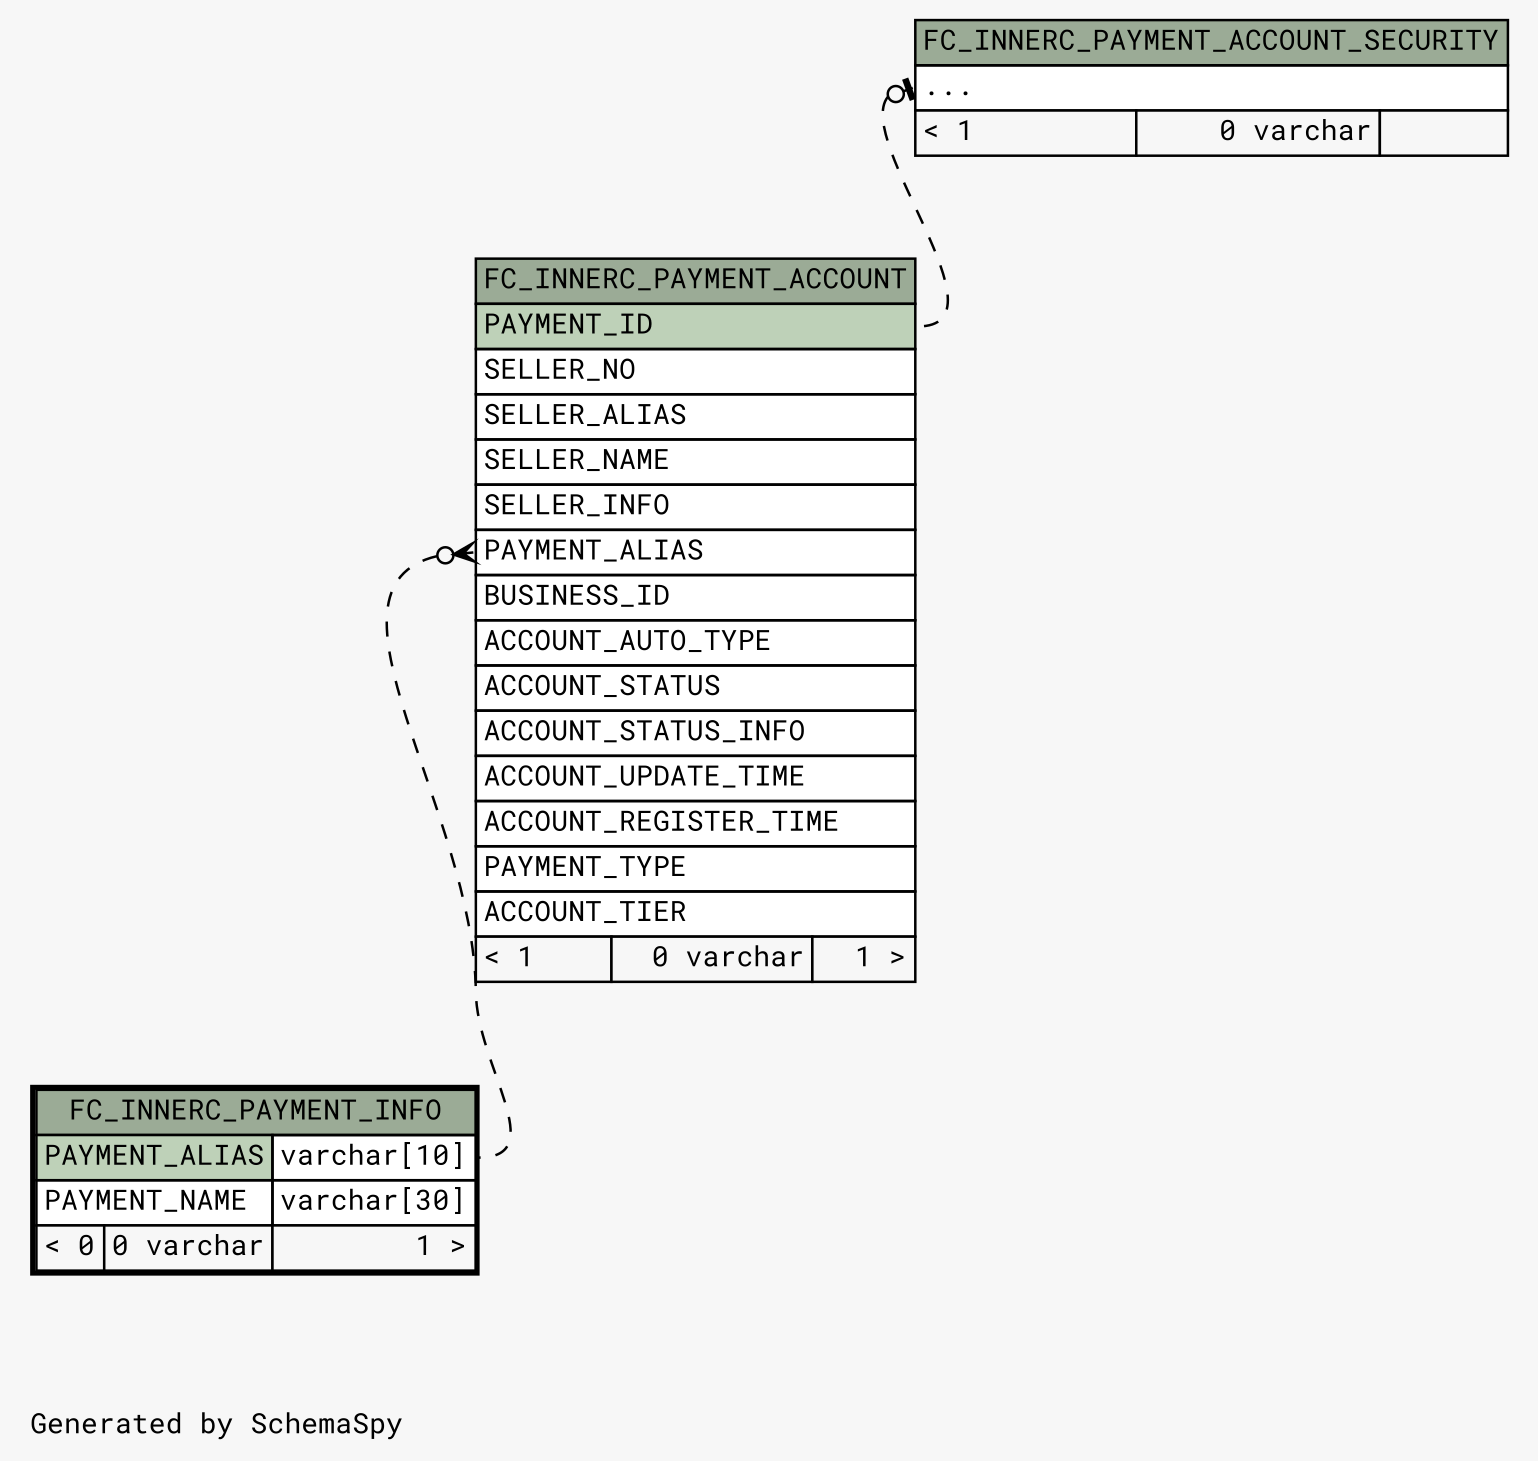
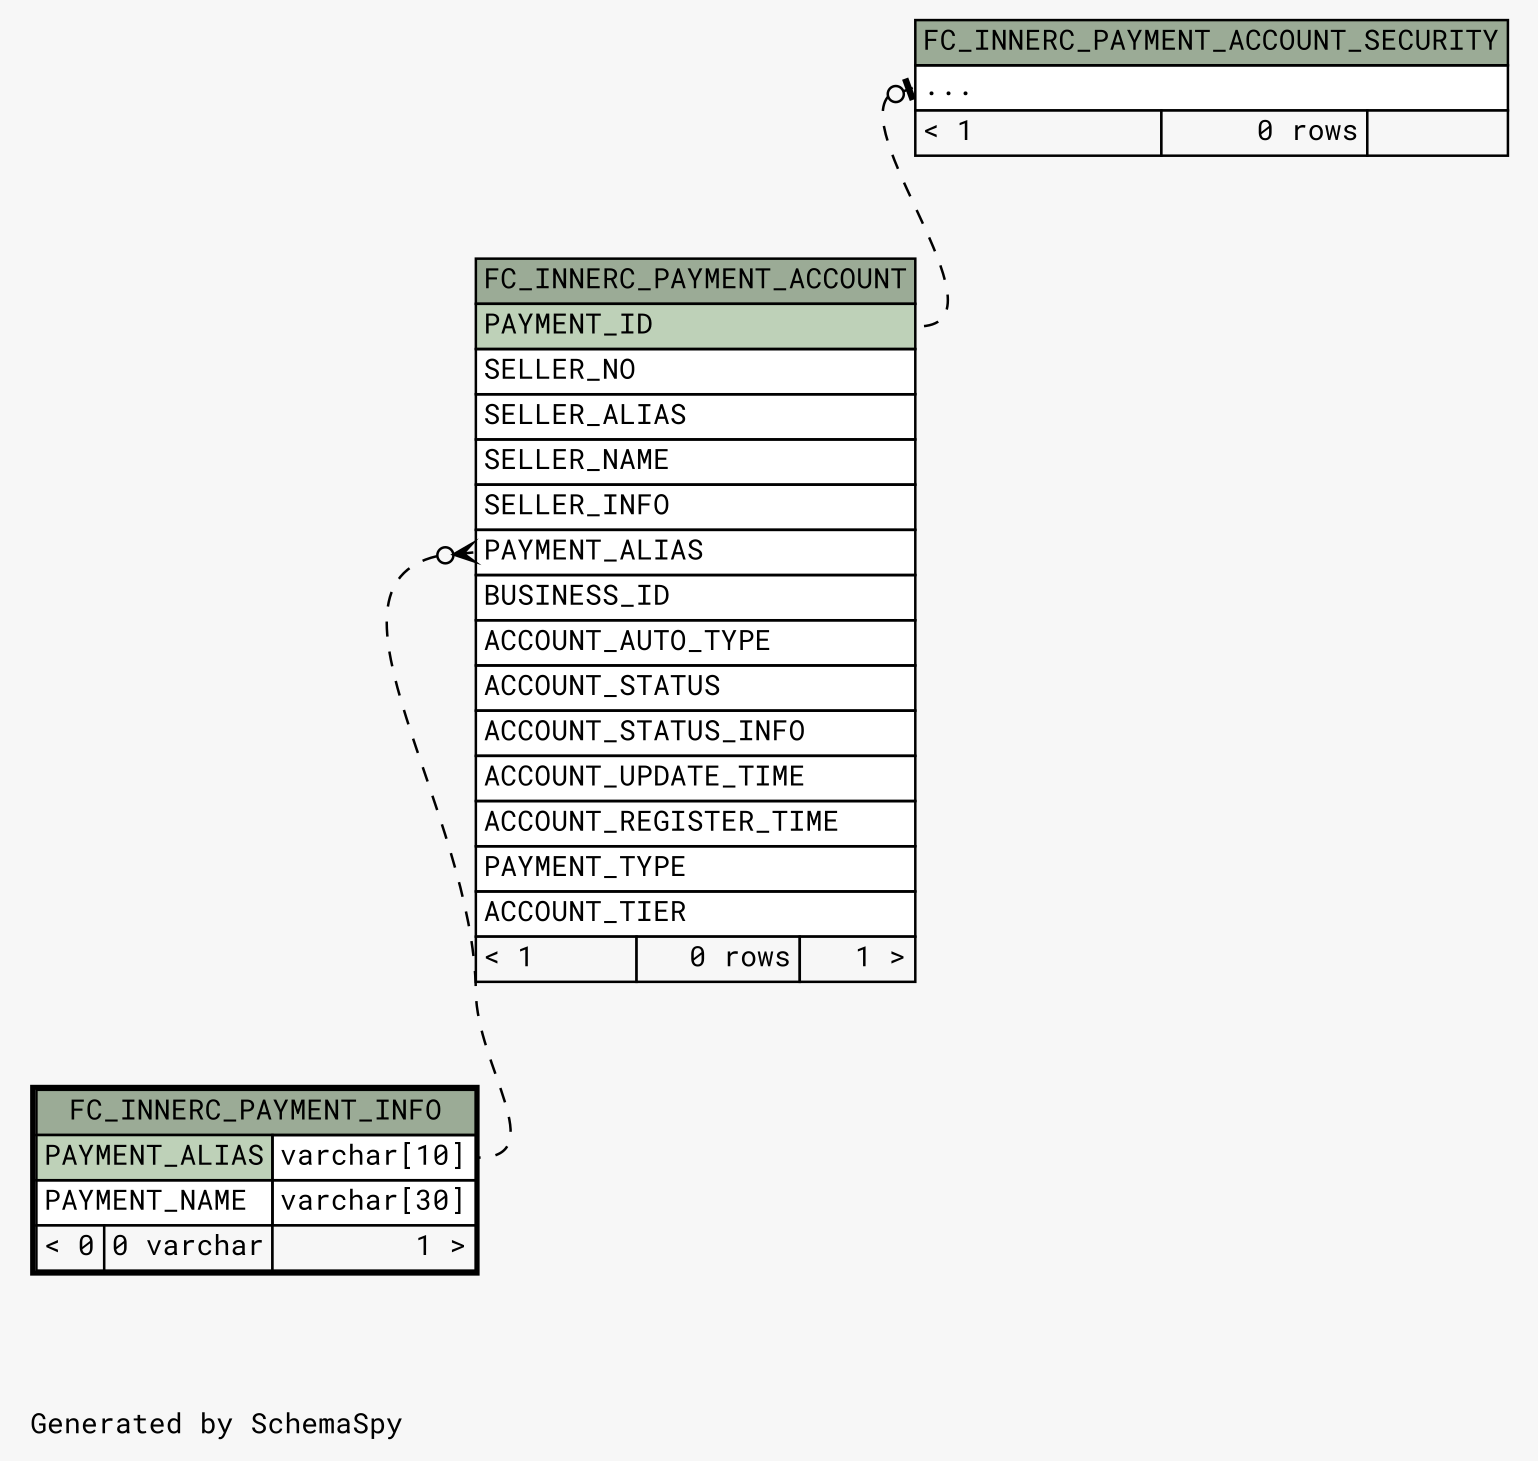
node "FC_INNERC_PAYMENT_ACCOUNT_SECURITY": text "0 varchar" -> "0 rows"
node "FC_INNERC_PAYMENT_ACCOUNT": text "0 varchar" -> "0 rows"
